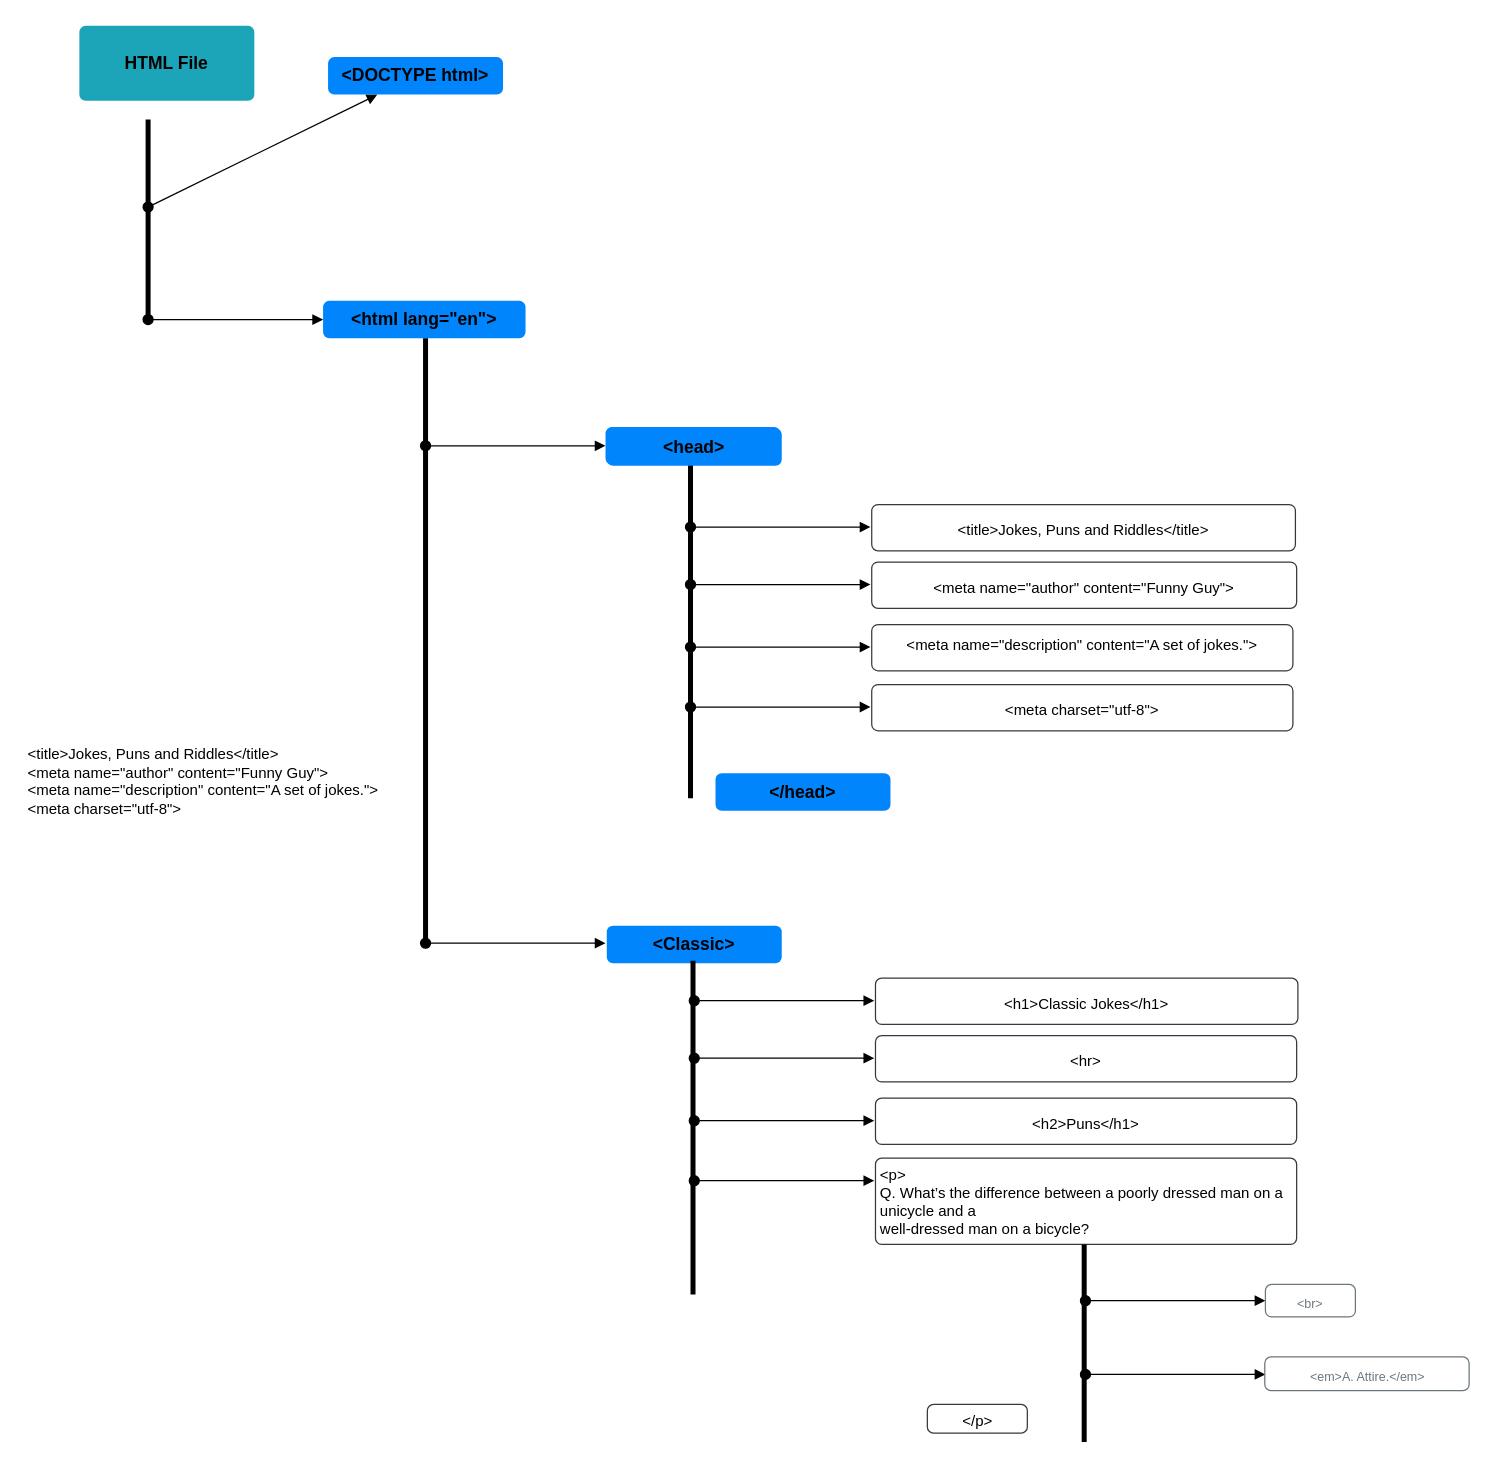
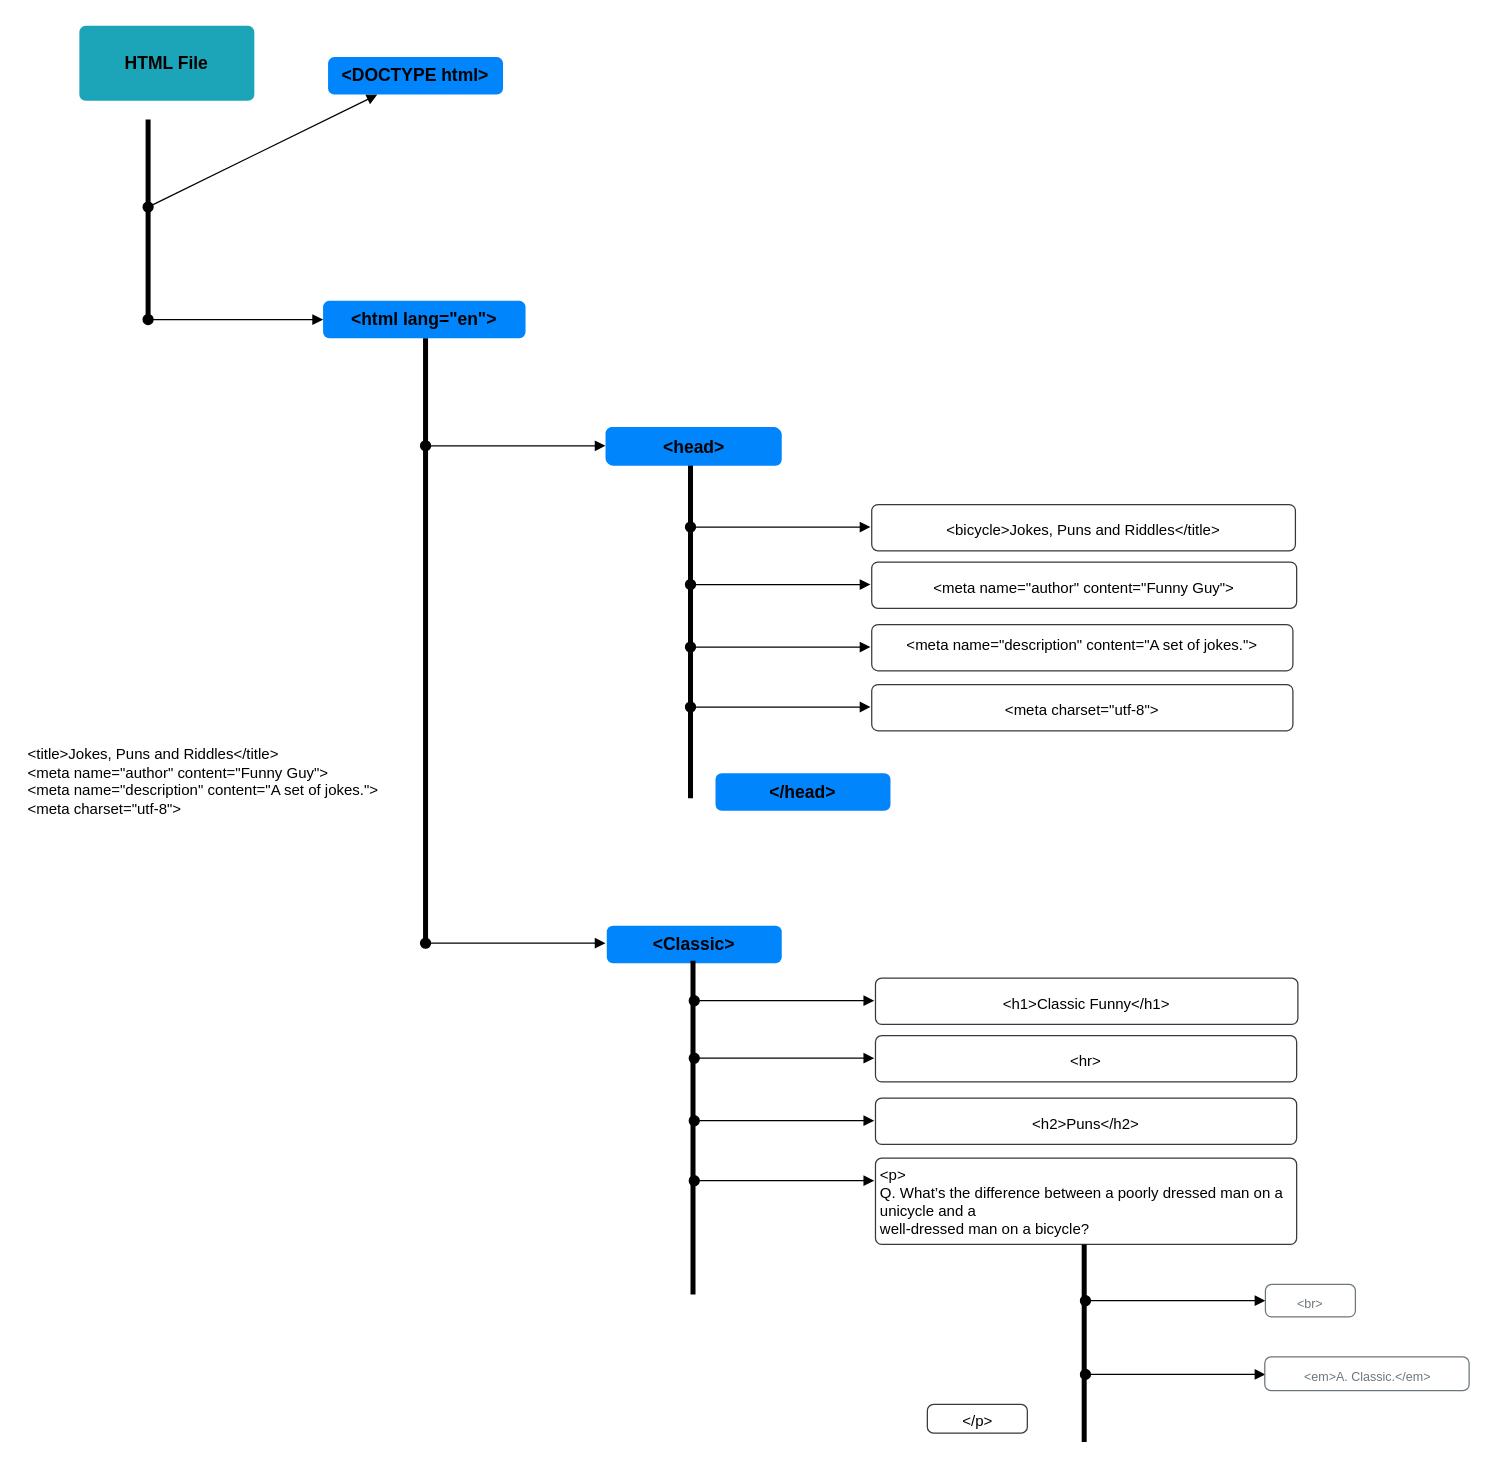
node "<title>Jokes, Puns and Riddles</title>": label "<title>Jokes, Puns and Riddles</title>" -> "<bicycle>Jokes, Puns and Riddles</title>"
node "<h1>Classic Jokes</h1>": label "<h1>Classic Jokes</h1>" -> "<h1>Classic Funny</h1>"
node "<h2>Puns</h1>": label "<h2>Puns</h1>" -> "<h2>Puns</h2>"
node "<em>A. Attire.</em>": label "<em>A. Attire.</em>" -> "<em>A. Classic.</em>"
